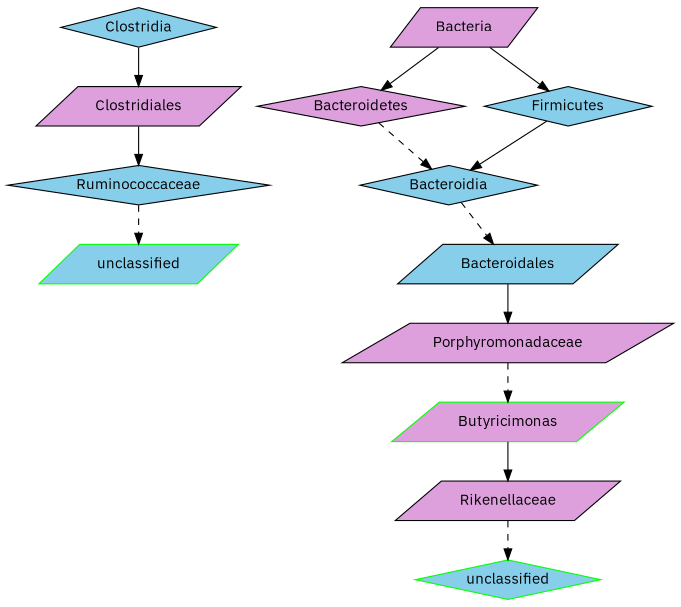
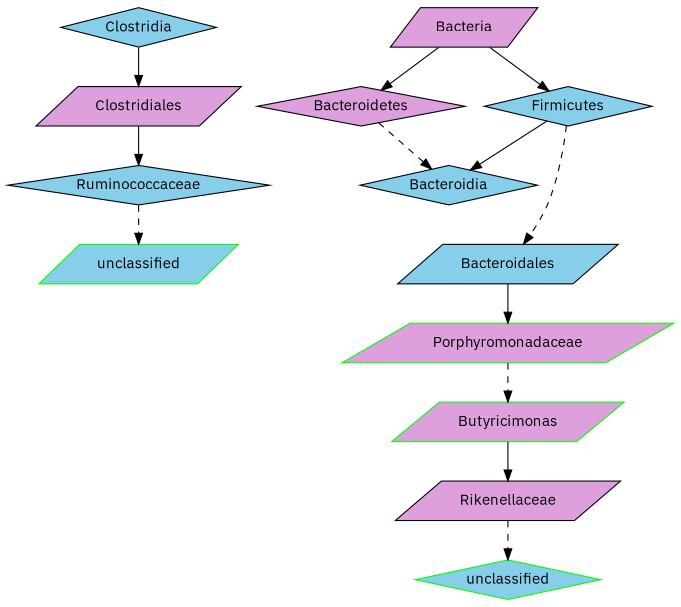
edge "Bacteroidia" -> "Bacteroidales": now "Firmicutes" -> "Bacteroidales"
node "Porphyromonadaceae": color black -> green
